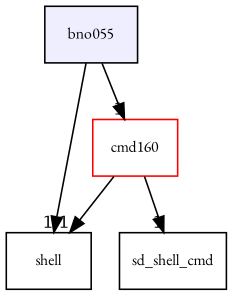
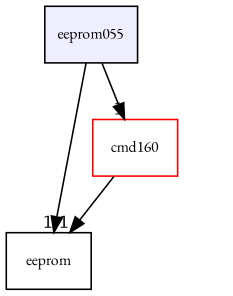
node "bno055": label "bno055" -> "eeprom055"
node "shell": label "shell" -> "eeprom"
node "sd_shell_cmd": removed
